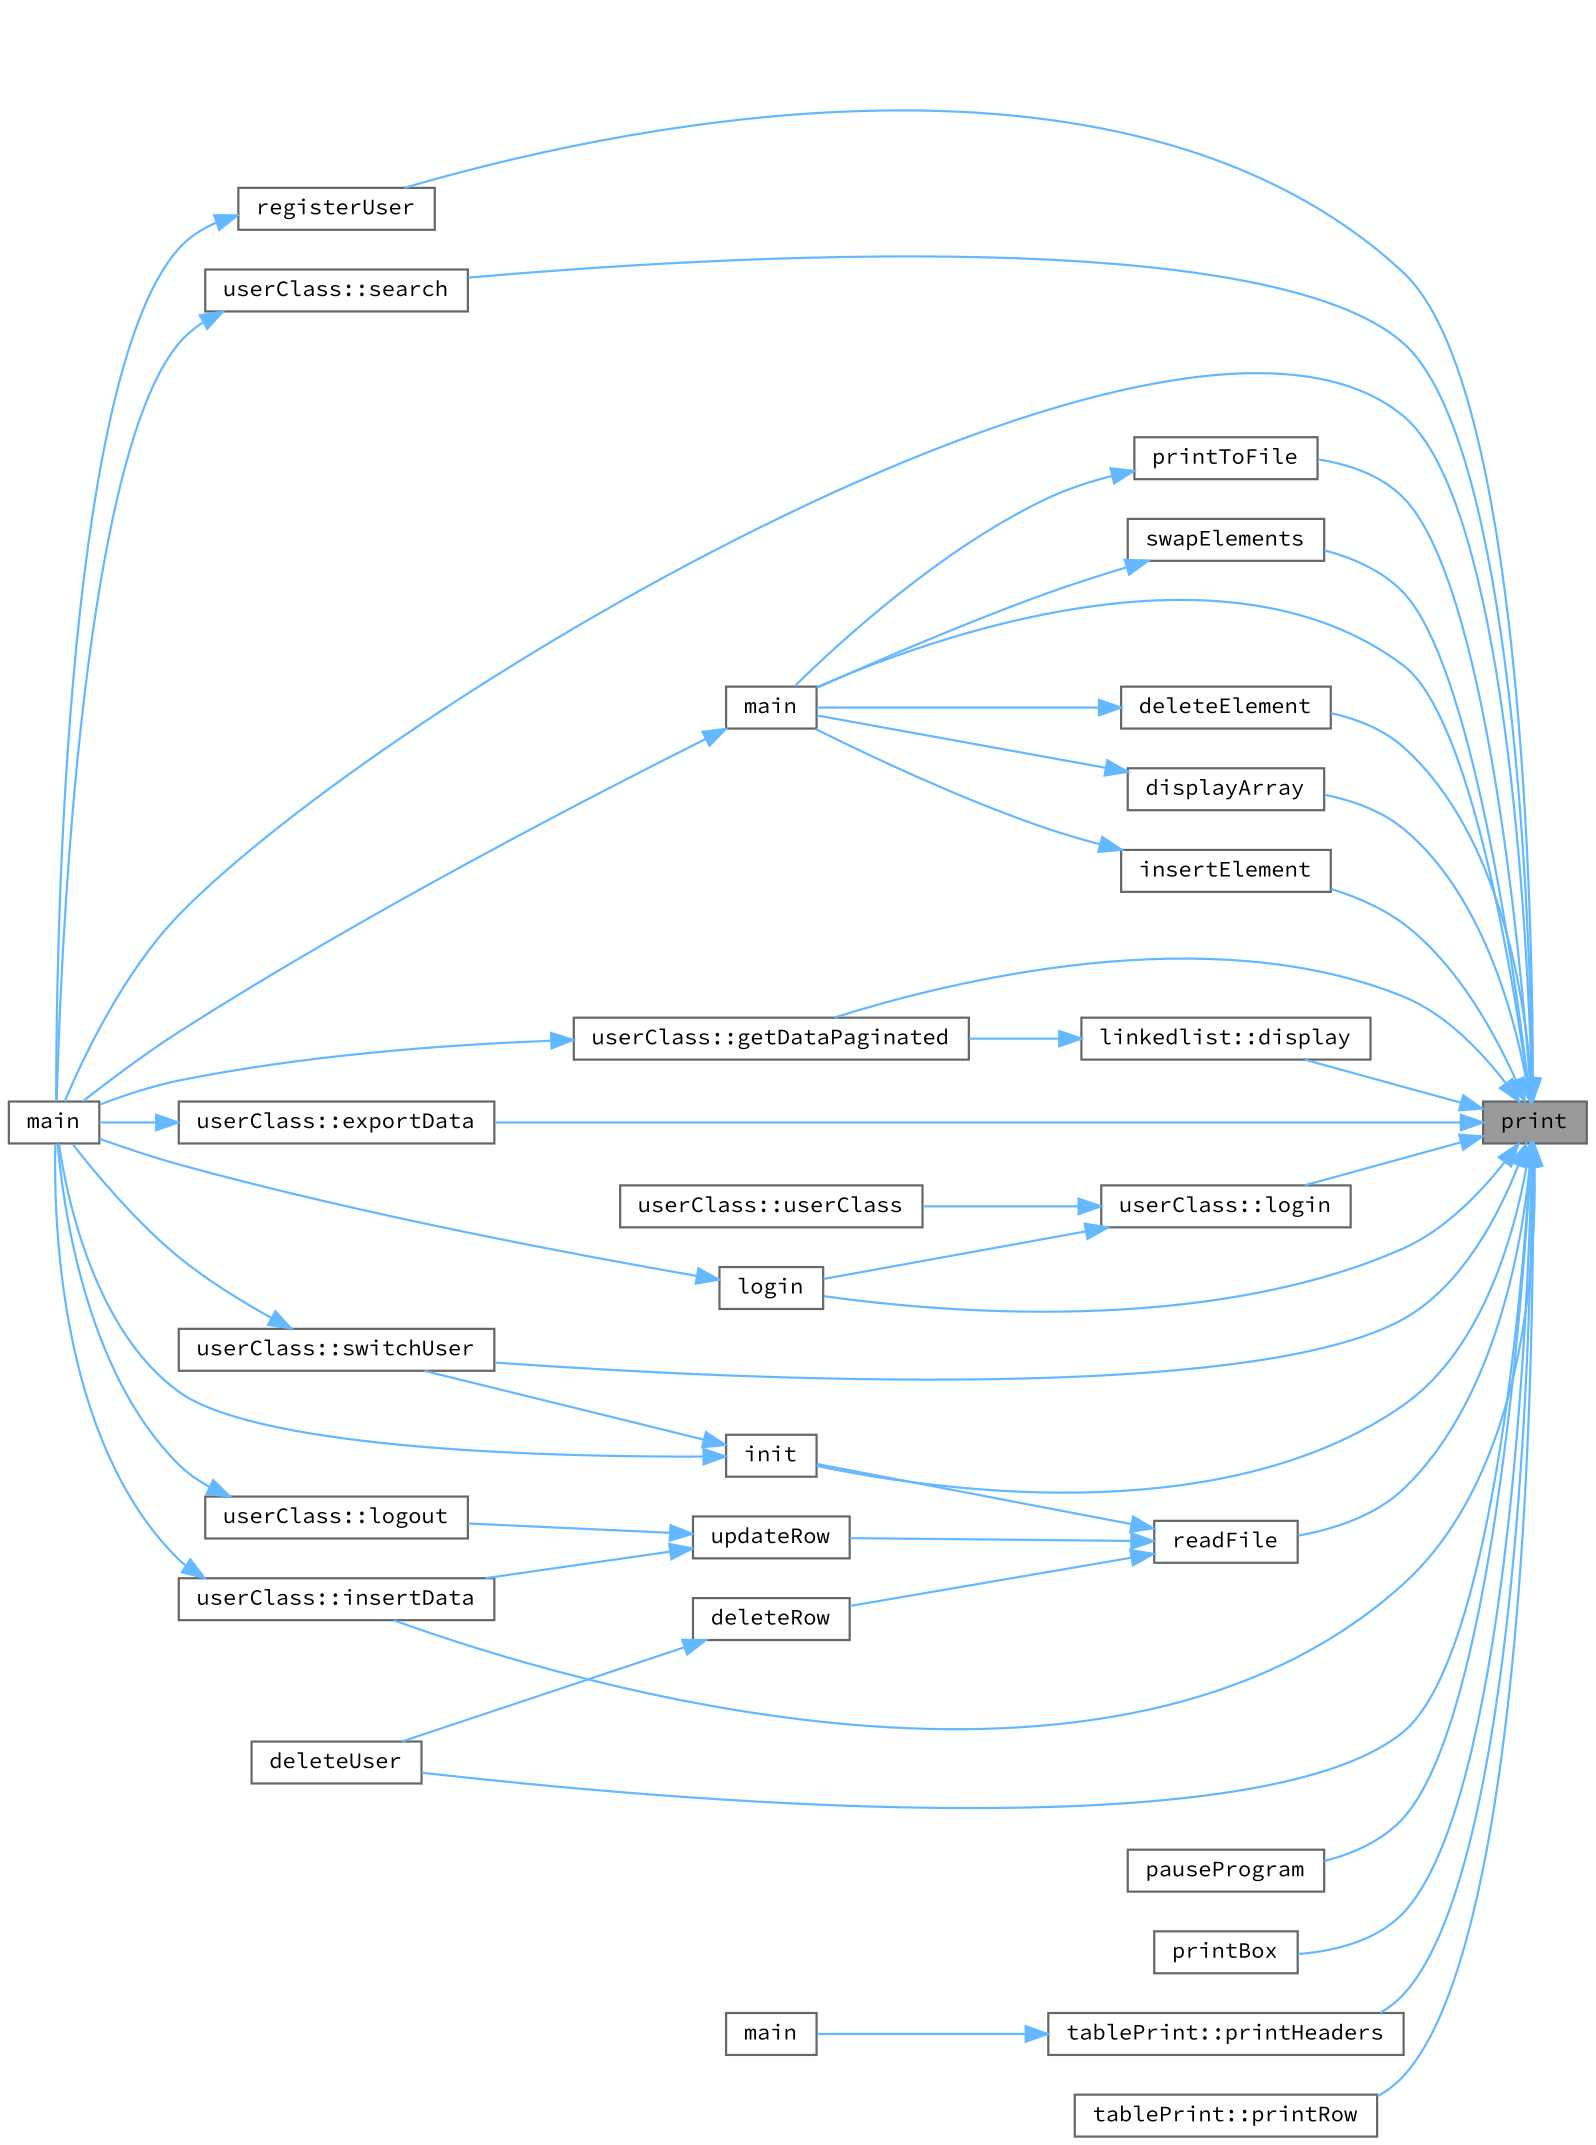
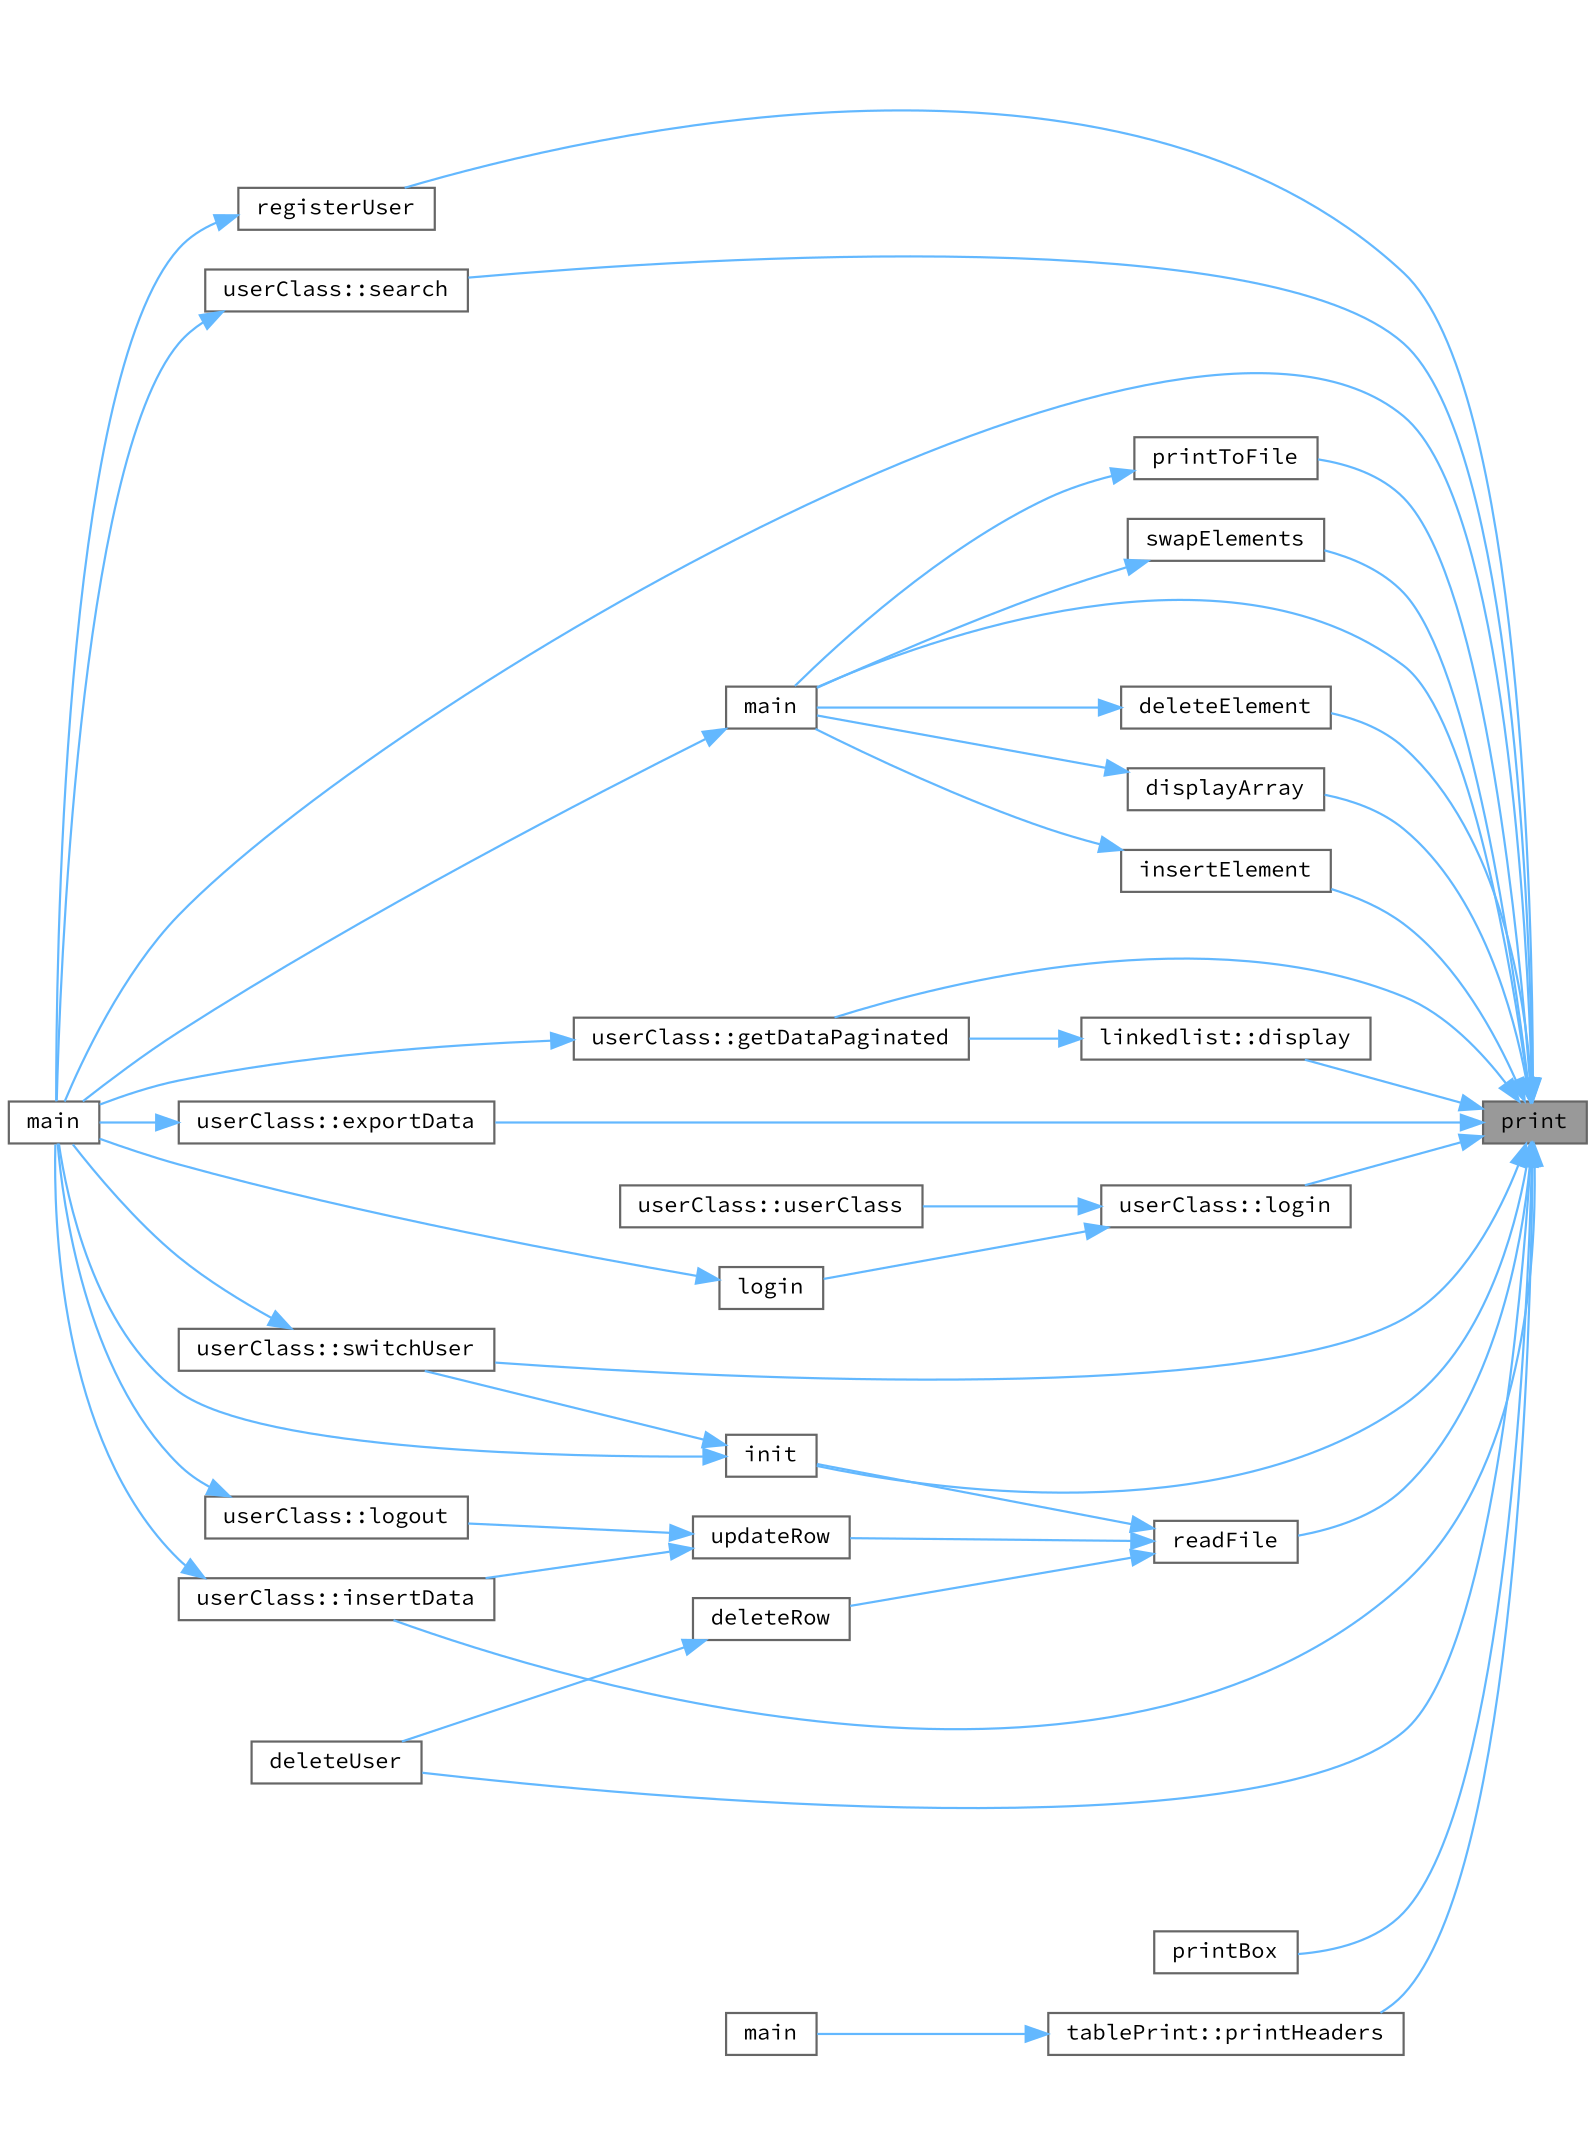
edge "login" -> "print": removed
node "pauseProgram": removed
node "tablePrint::printRow": removed
